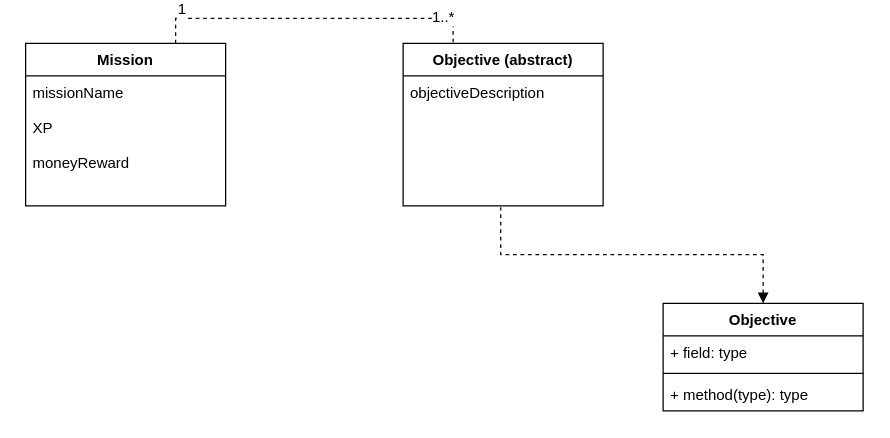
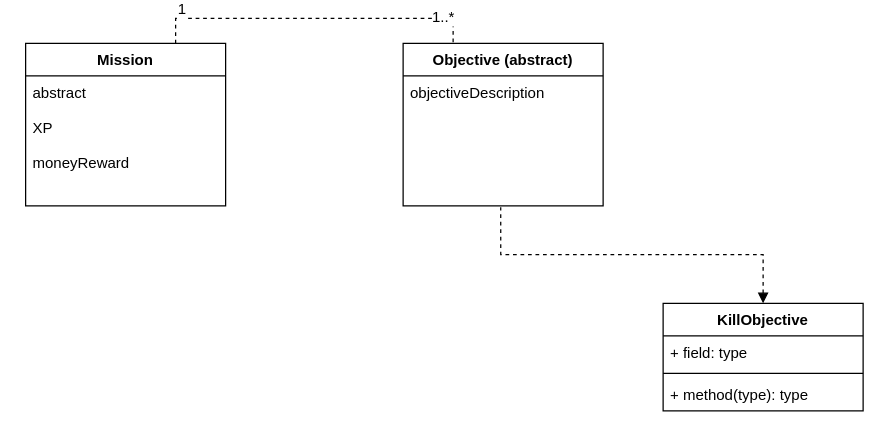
node "missionName XP moneyReward": label "missionName XP moneyReward" -> "abstract XP moneyReward"
node "Objective": label "Objective" -> "KillObjective"
